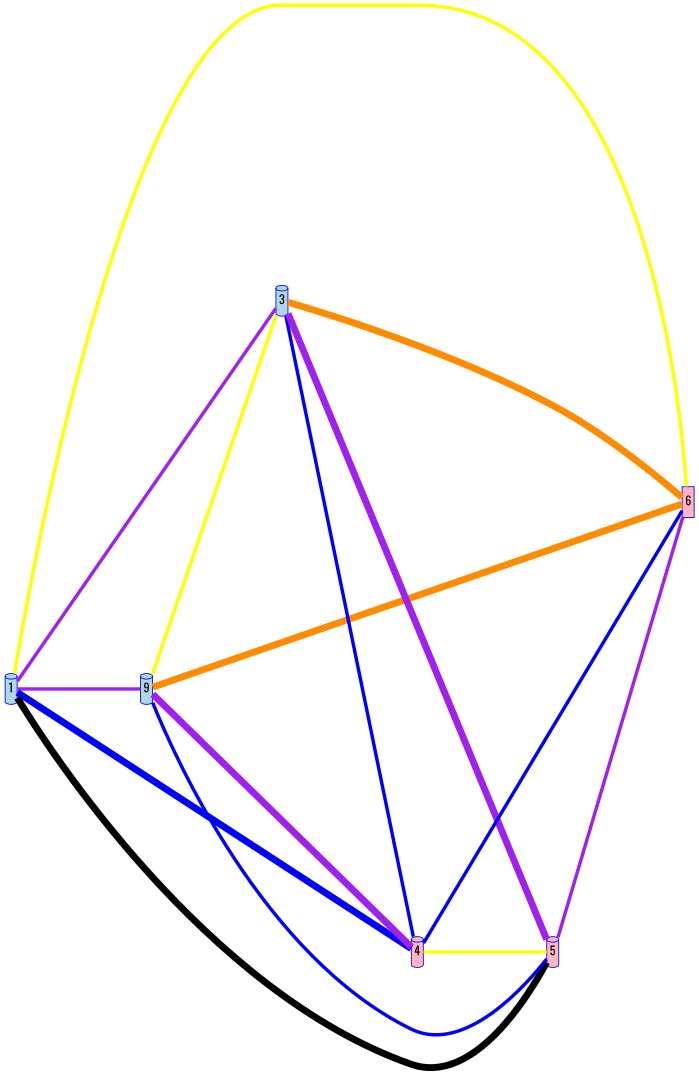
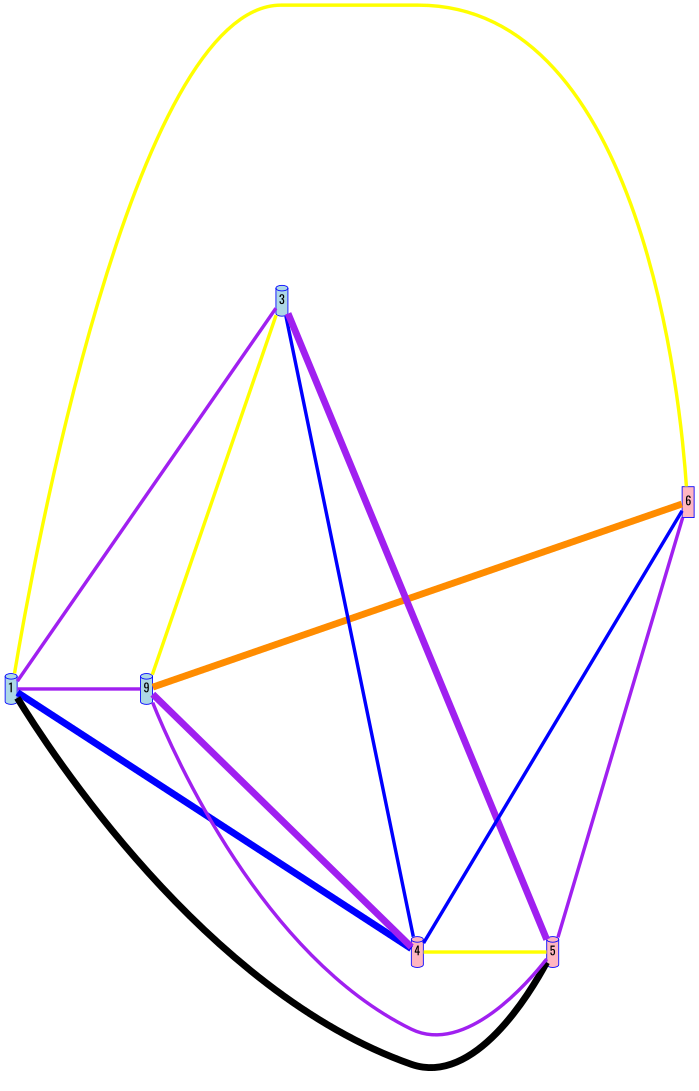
edge "3" -- "6": removed
edge "9" -- "5": color blue -> purple
